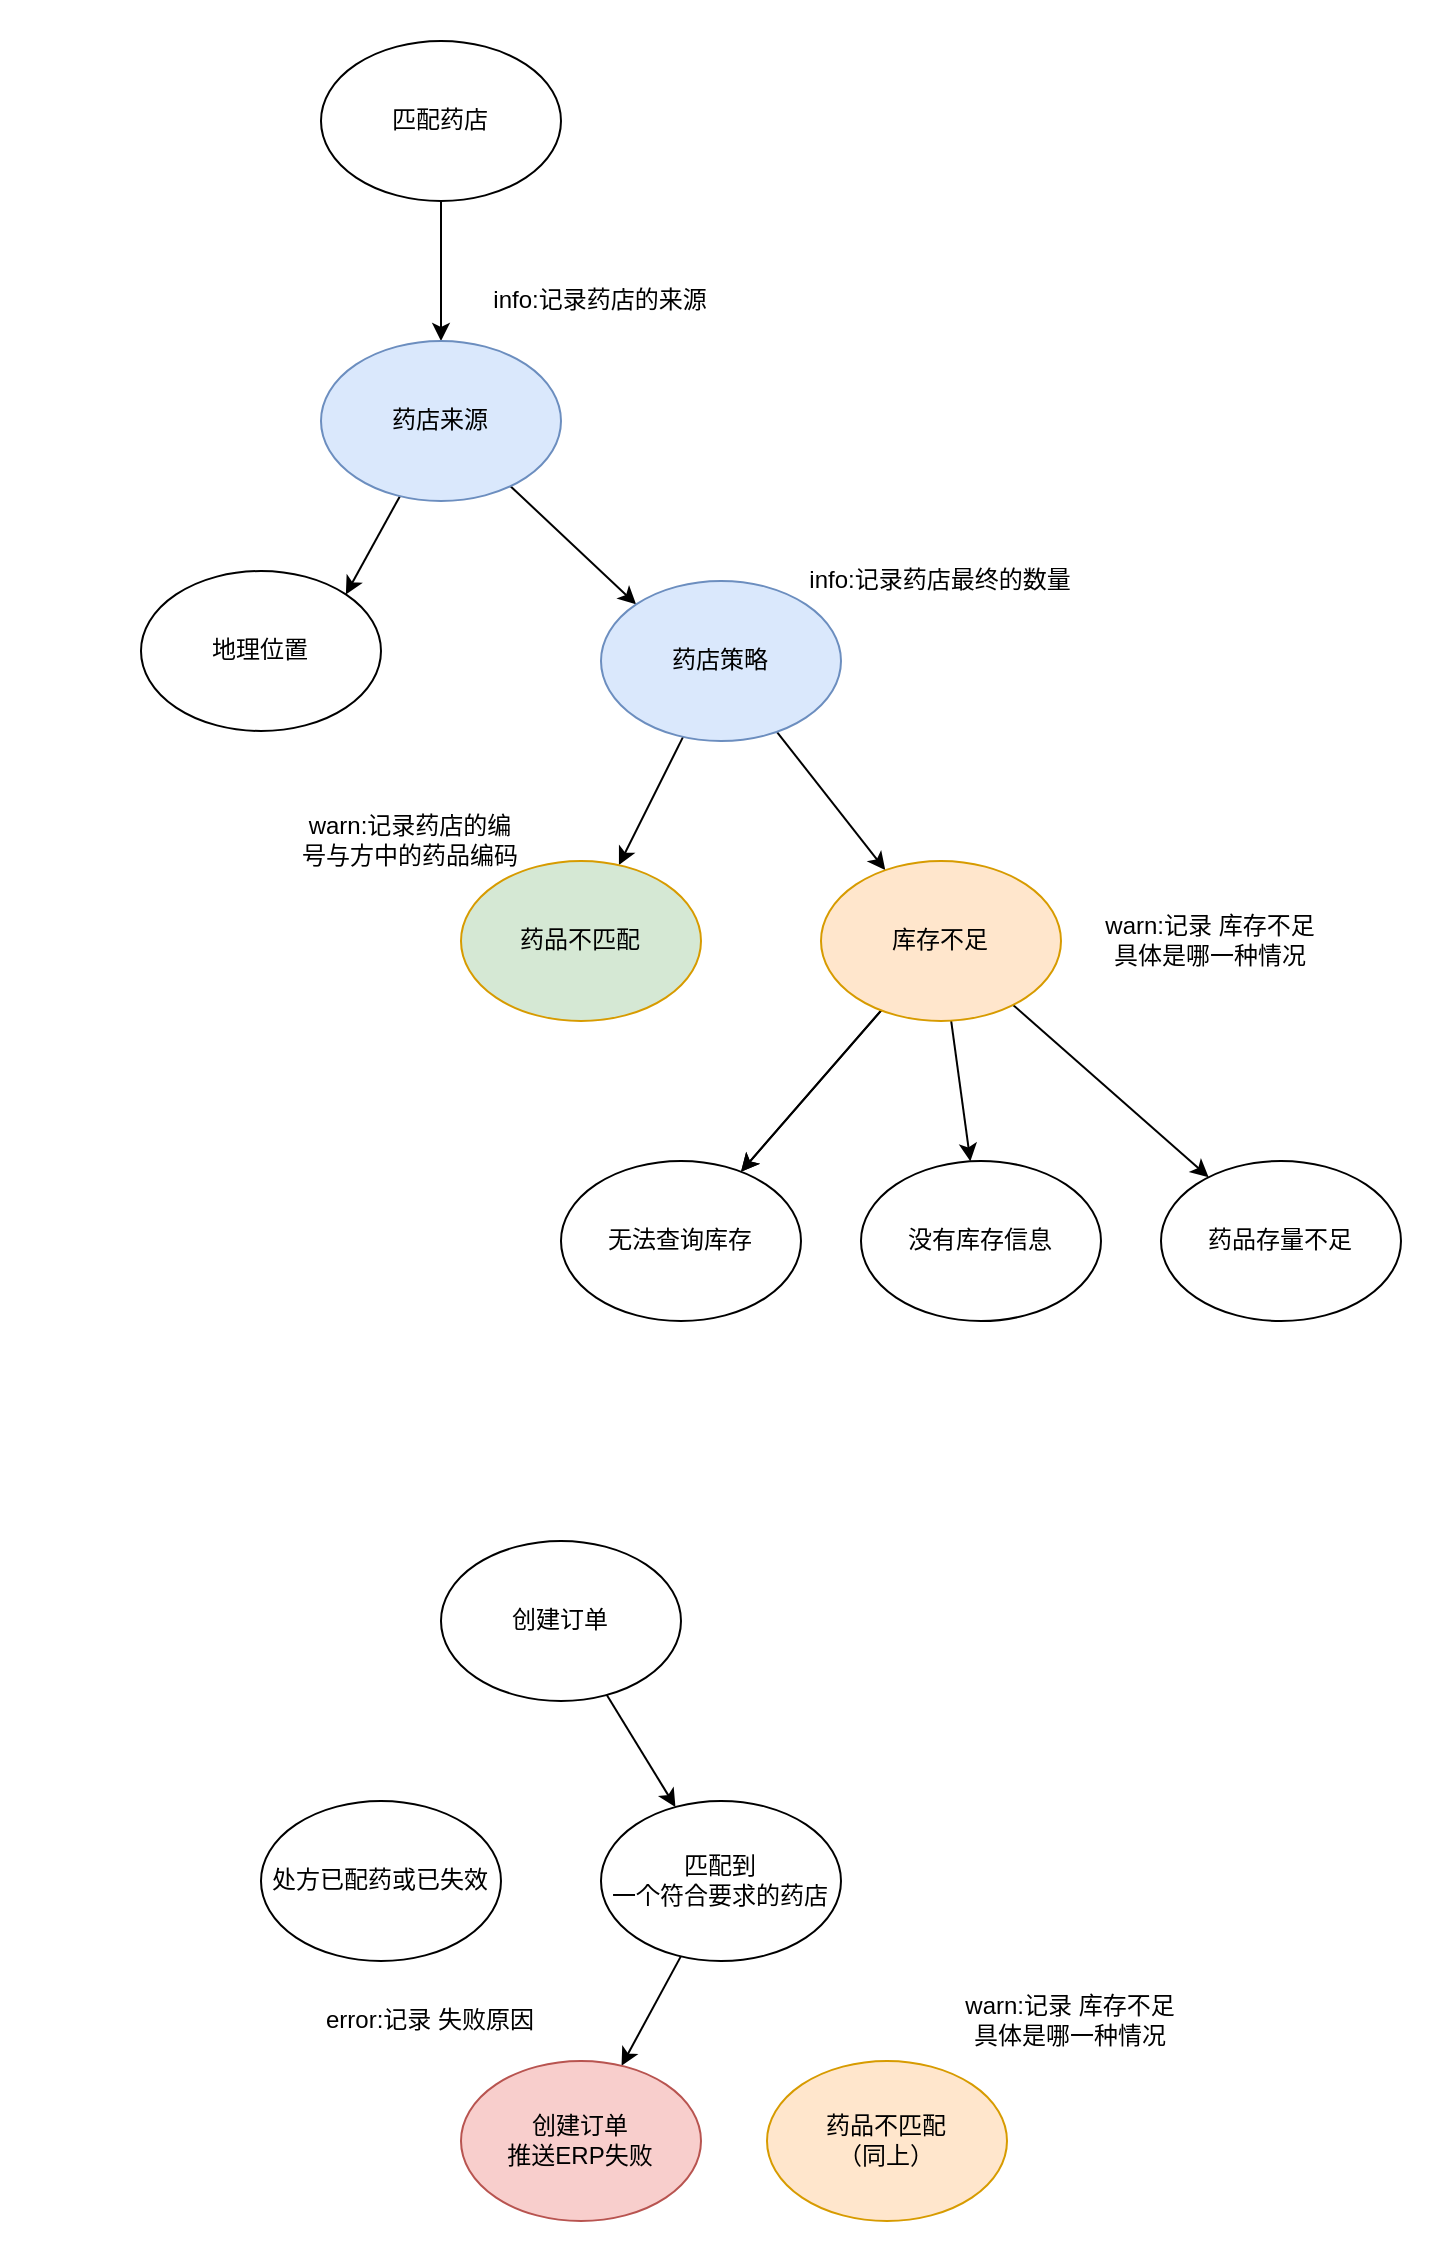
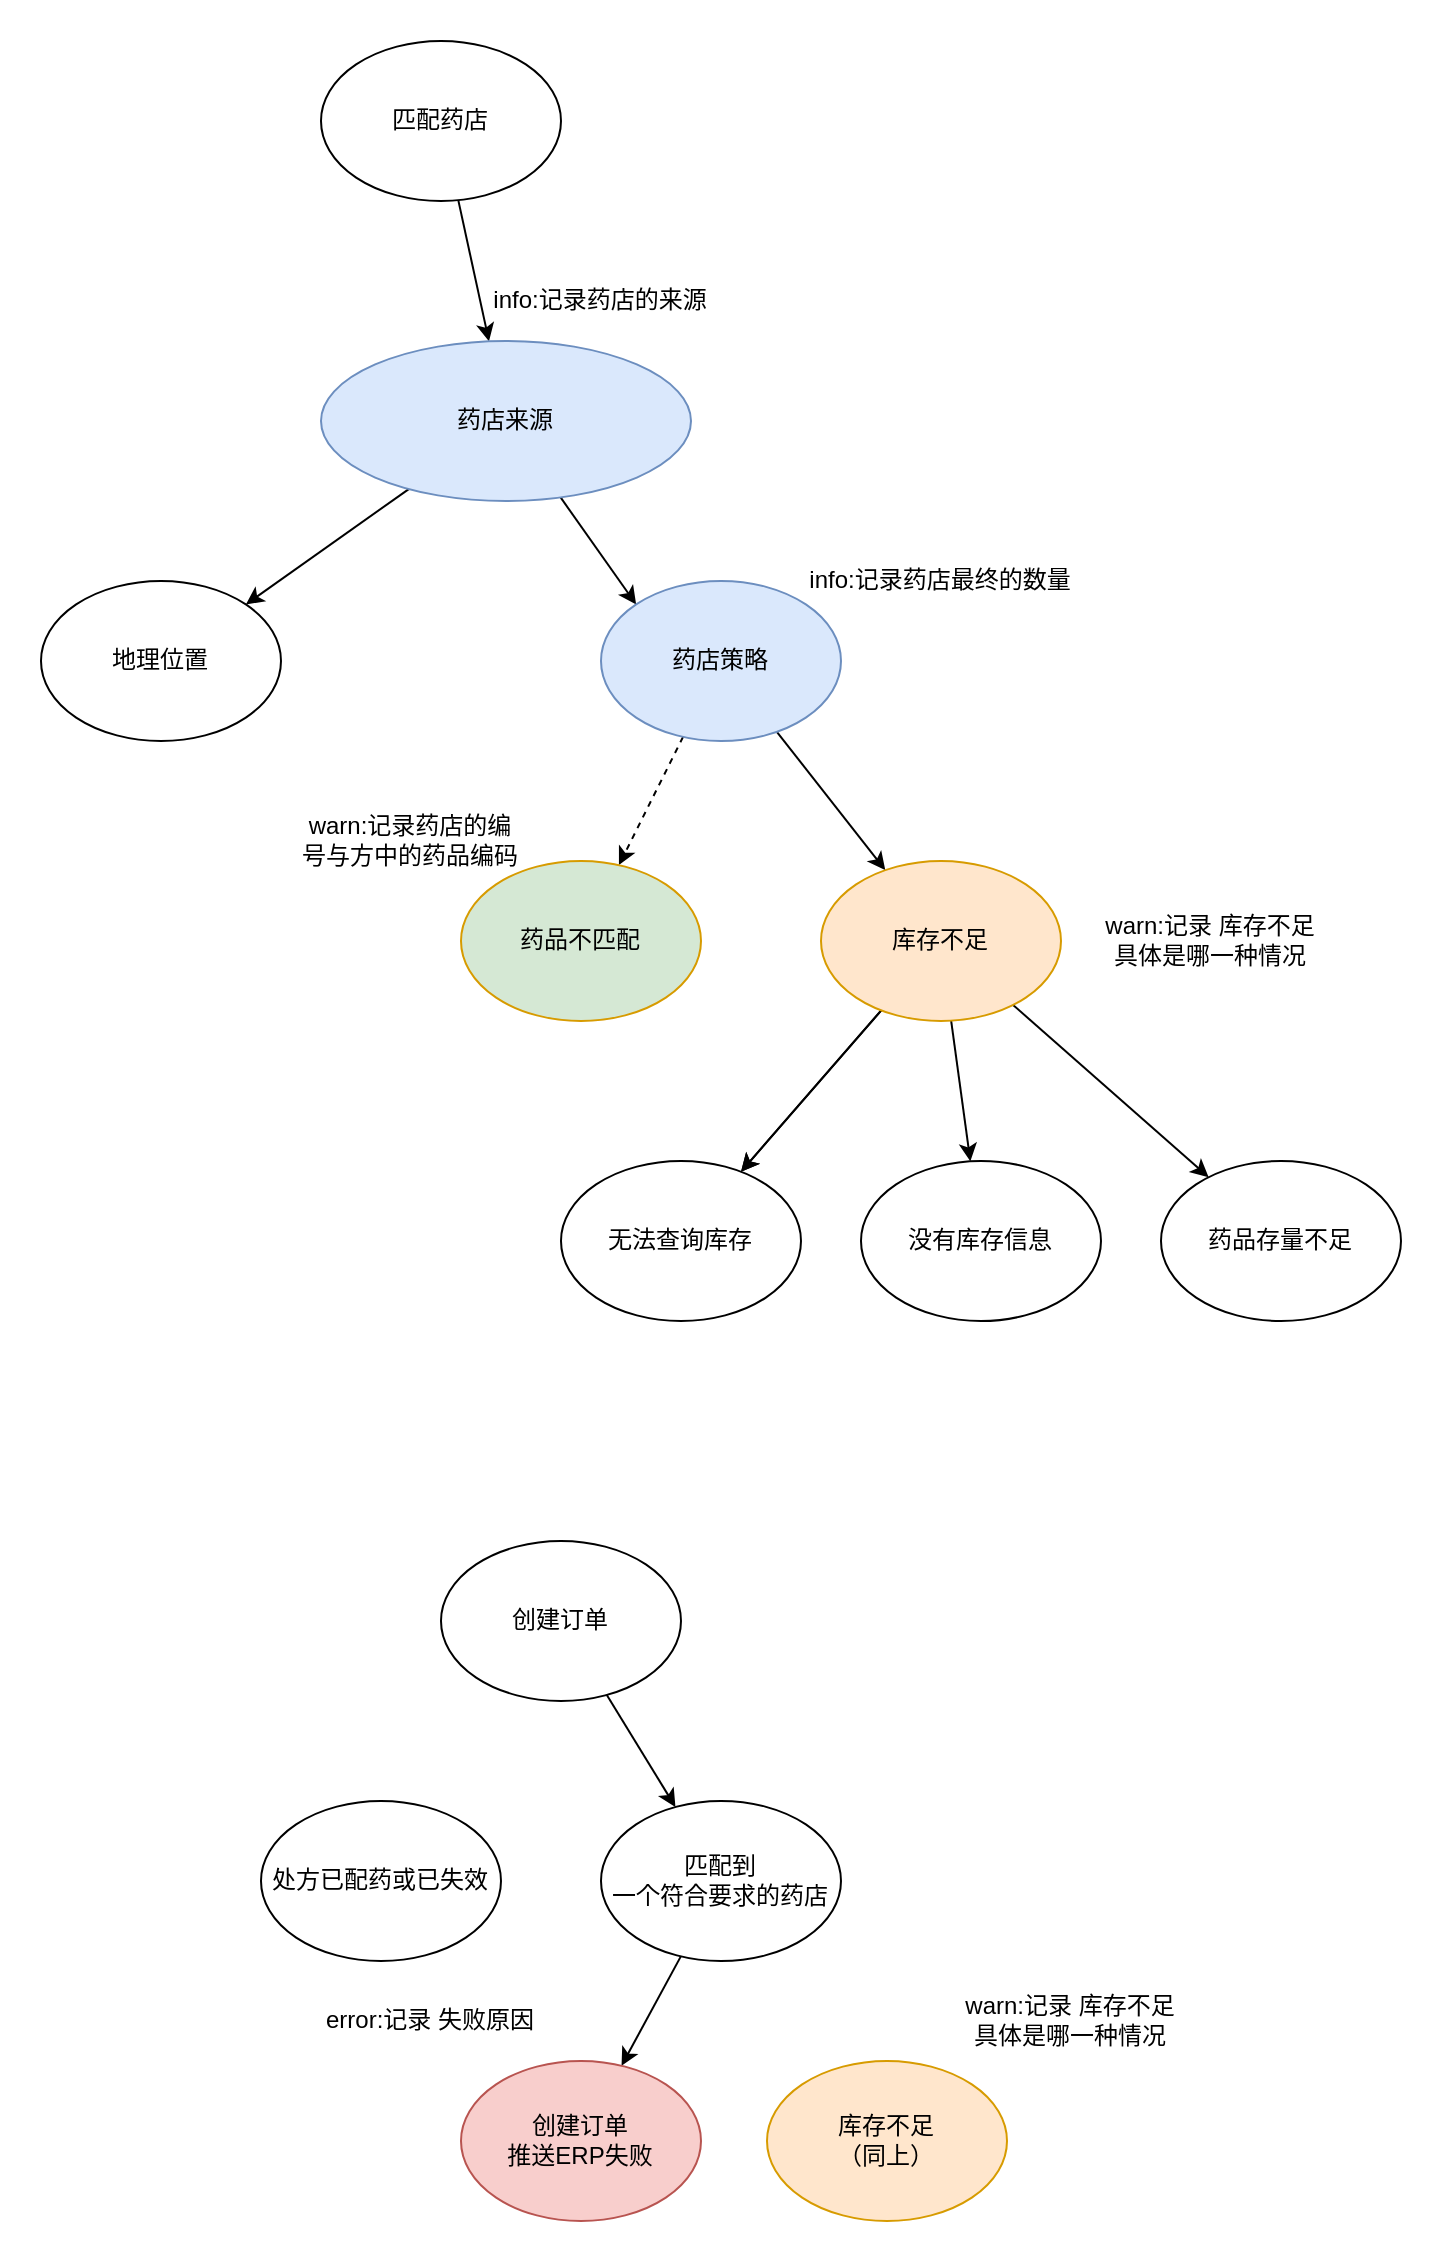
node "药店来源": size 240x160 -> 370x160
node "地理位置": moved (261, 651) -> (161, 661)
edge "药店策略" -> "药品不匹配": style solid -> dashed
node "药品不匹配 （同上）": label "药品不匹配 （同上）" -> "库存不足 （同上）"
